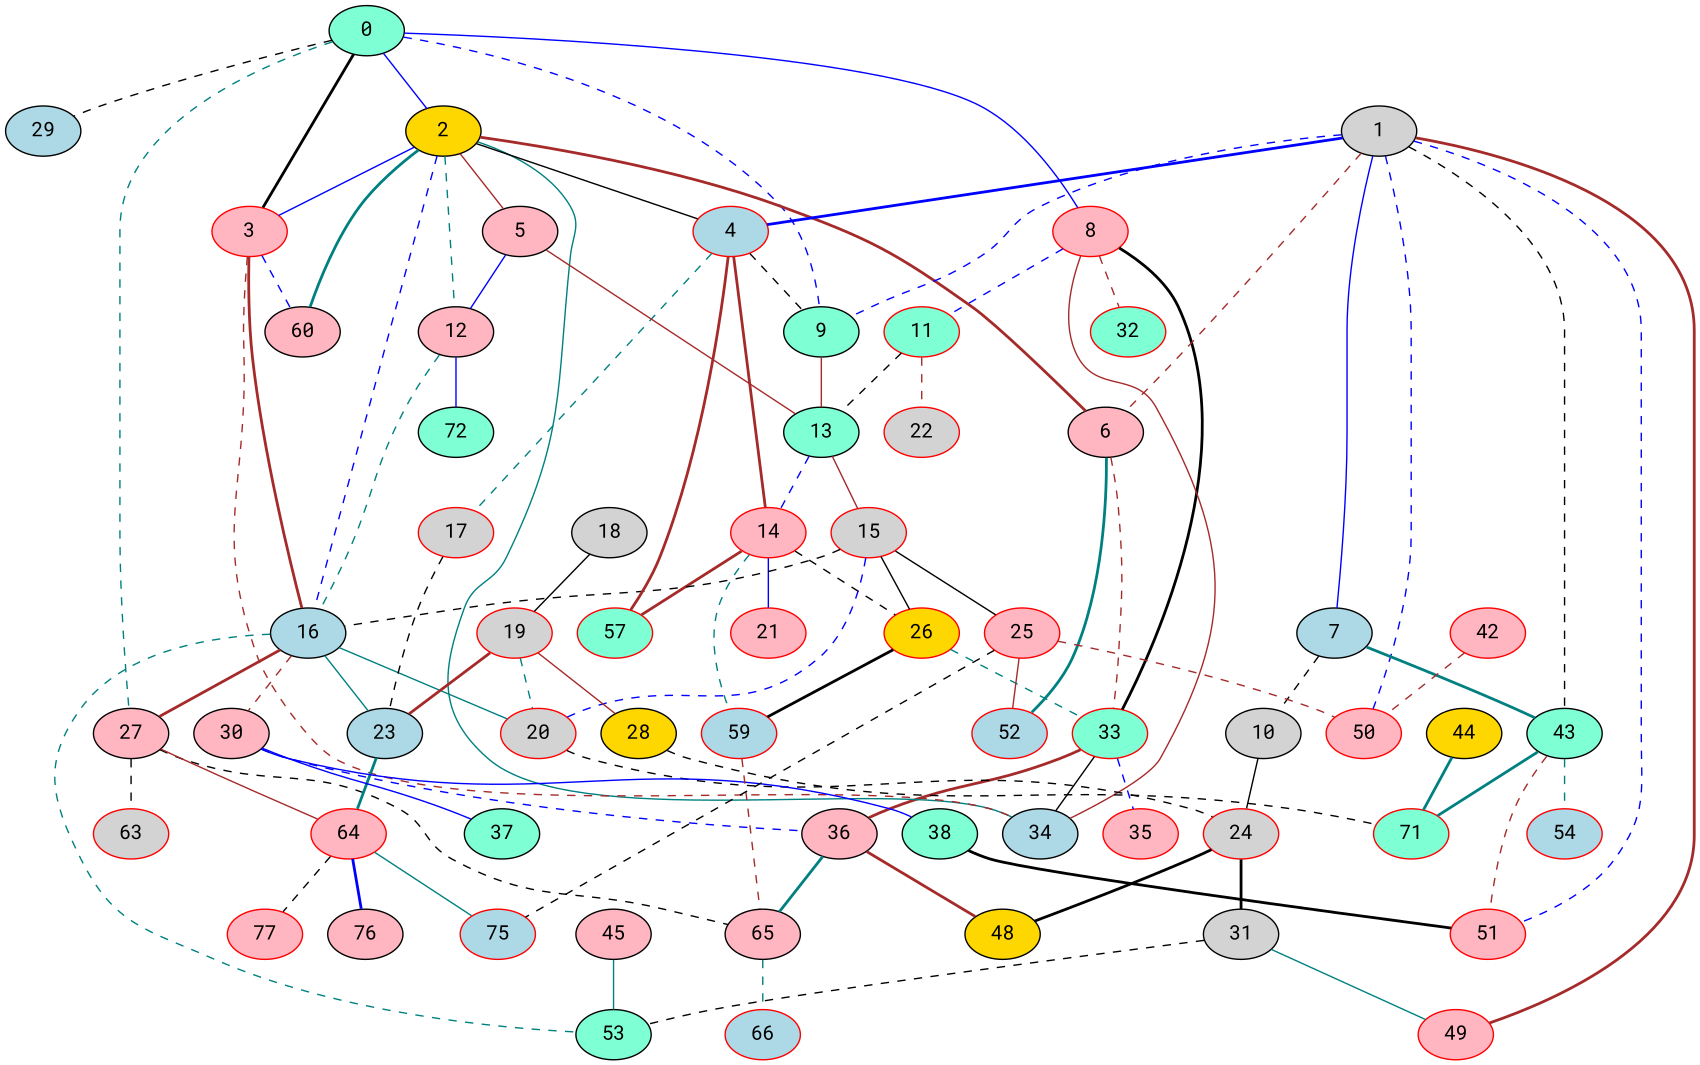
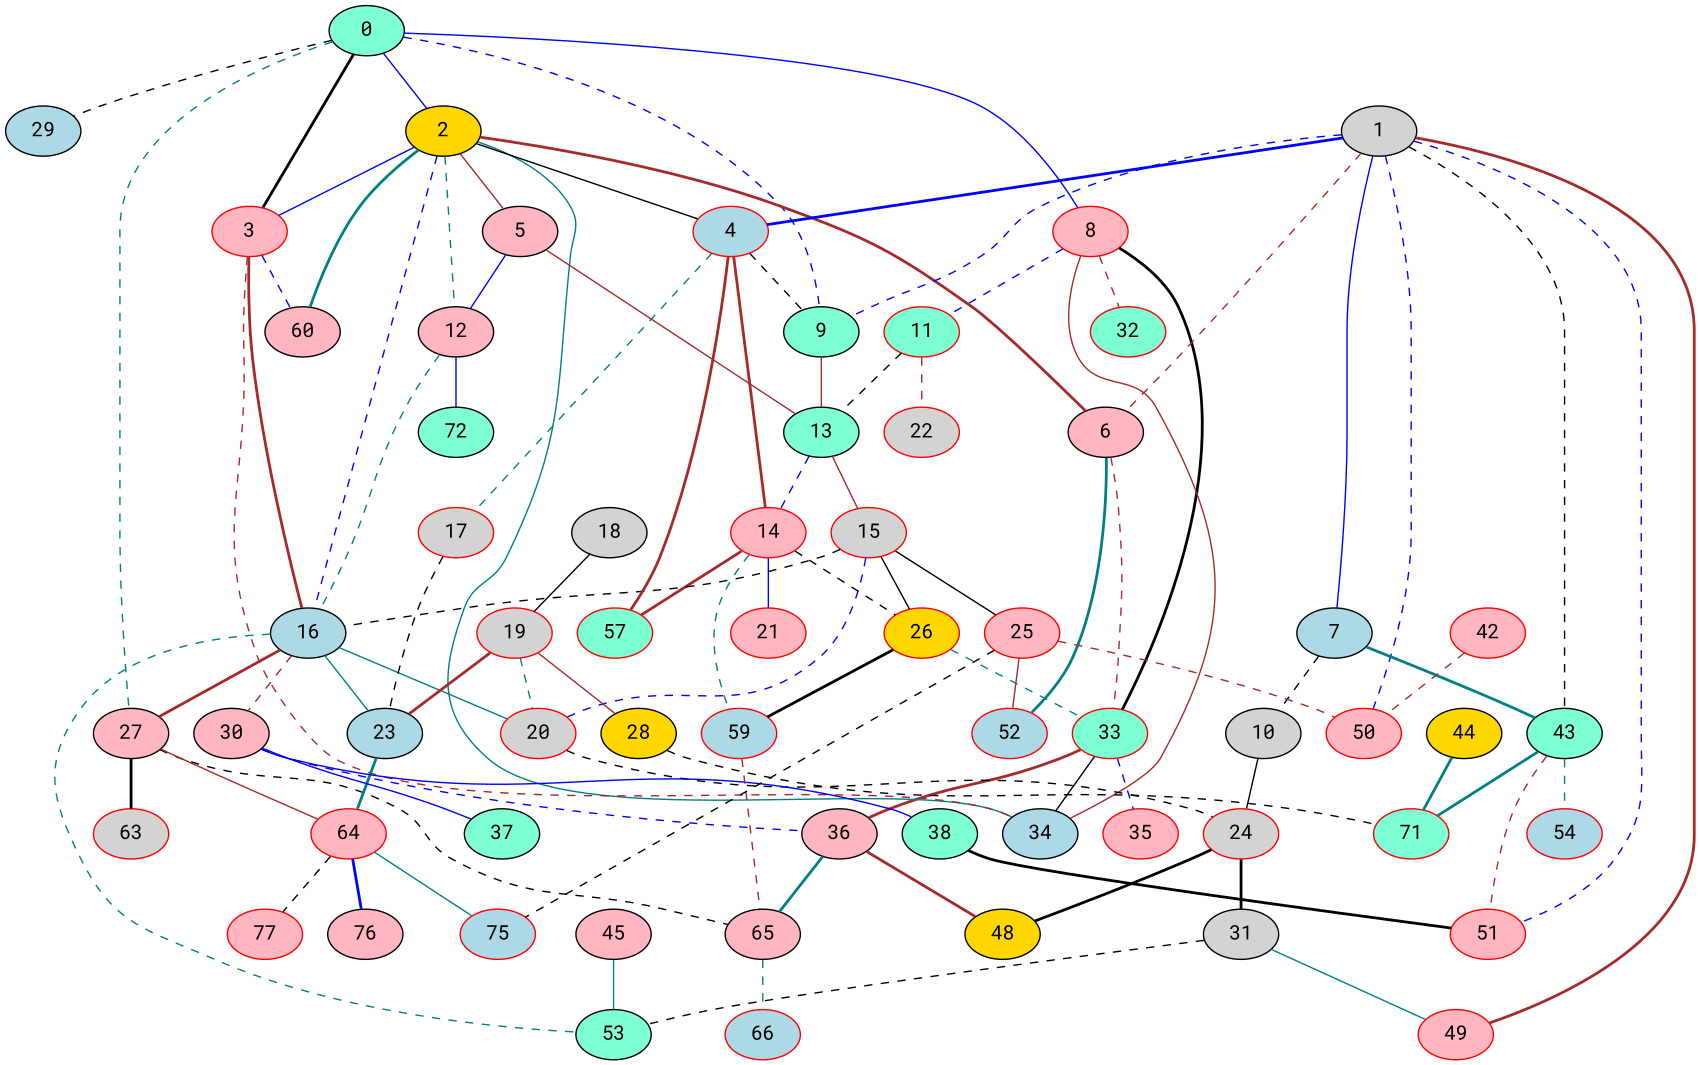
edge "27" -- "63": style dashed -> bold
